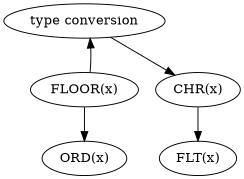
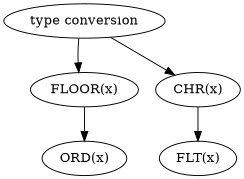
edge "FLOOR(x)" -> "type conversion": reversed
